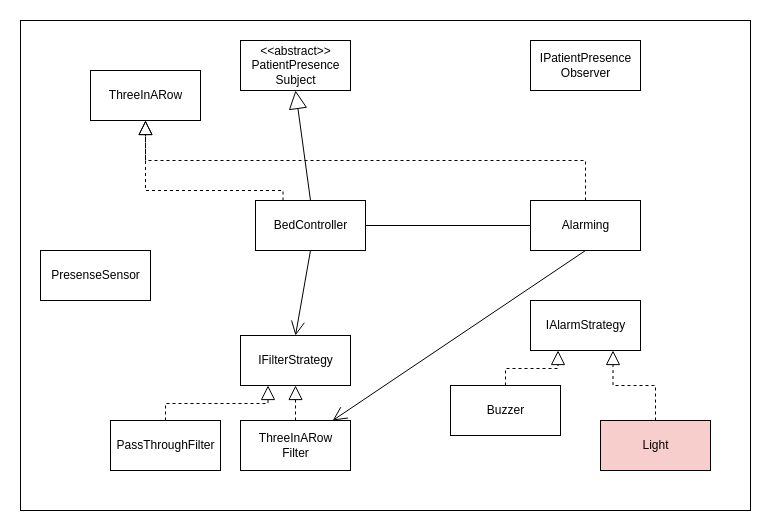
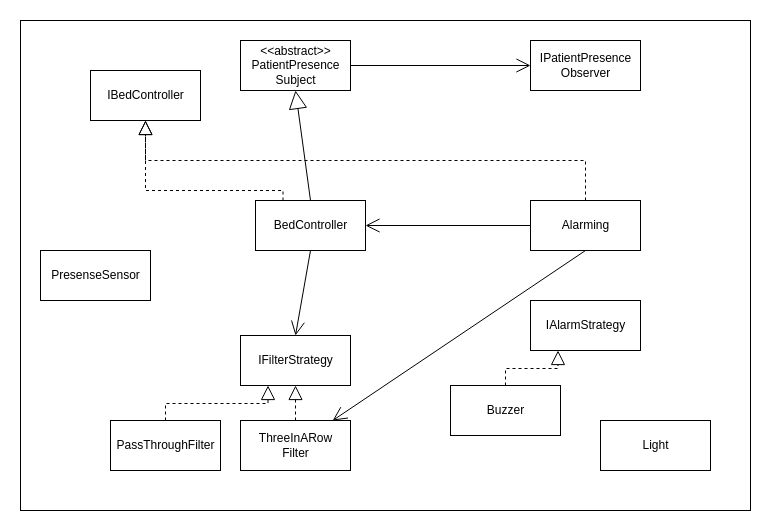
edge "<<abstract>> PatientPresence Subject" -> "IPatientPresence Observer": added
node "ThreeInARow": label "ThreeInARow" -> "IBedController"
edge "BedController" -- "Alarming": arrowhead none -> open
edge "Light" -> "IAlarmStrategy": removed
node "Light": fillcolor #f8cecc -> #ffffff
